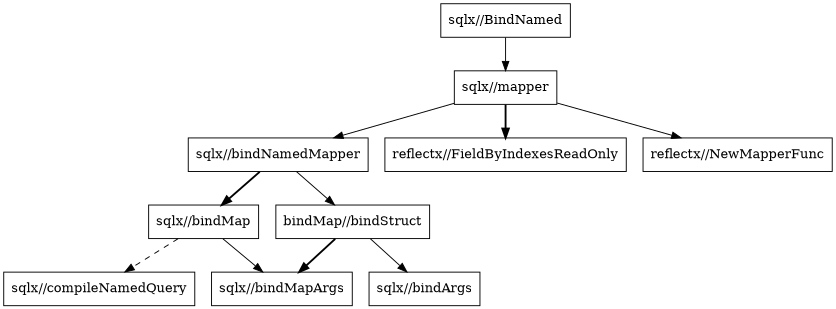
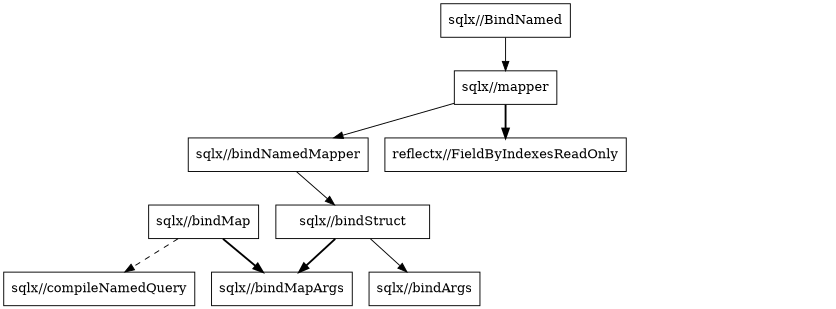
node "reflectx//NewMapperFunc": removed
edge "sqlx//bindNamedMapper" -> "sqlx//bindMap": removed
node "bindMap//bindStruct": label "bindMap//bindStruct" -> "sqlx//bindStruct"
edge "sqlx//bindMap" -> "sqlx//bindMapArgs": style solid -> bold
